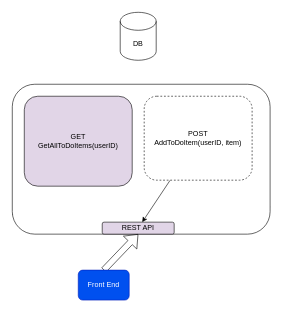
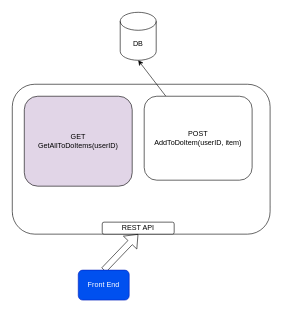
node "POST AddToDoItem(userID, item)": style dashed -> solid
edge "POST AddToDoItem(userID, item)" -> "REST API": now "POST AddToDoItem(userID, item)" -> "DB"
node "REST API": fillcolor #e1d5e7 -> #ffffff
